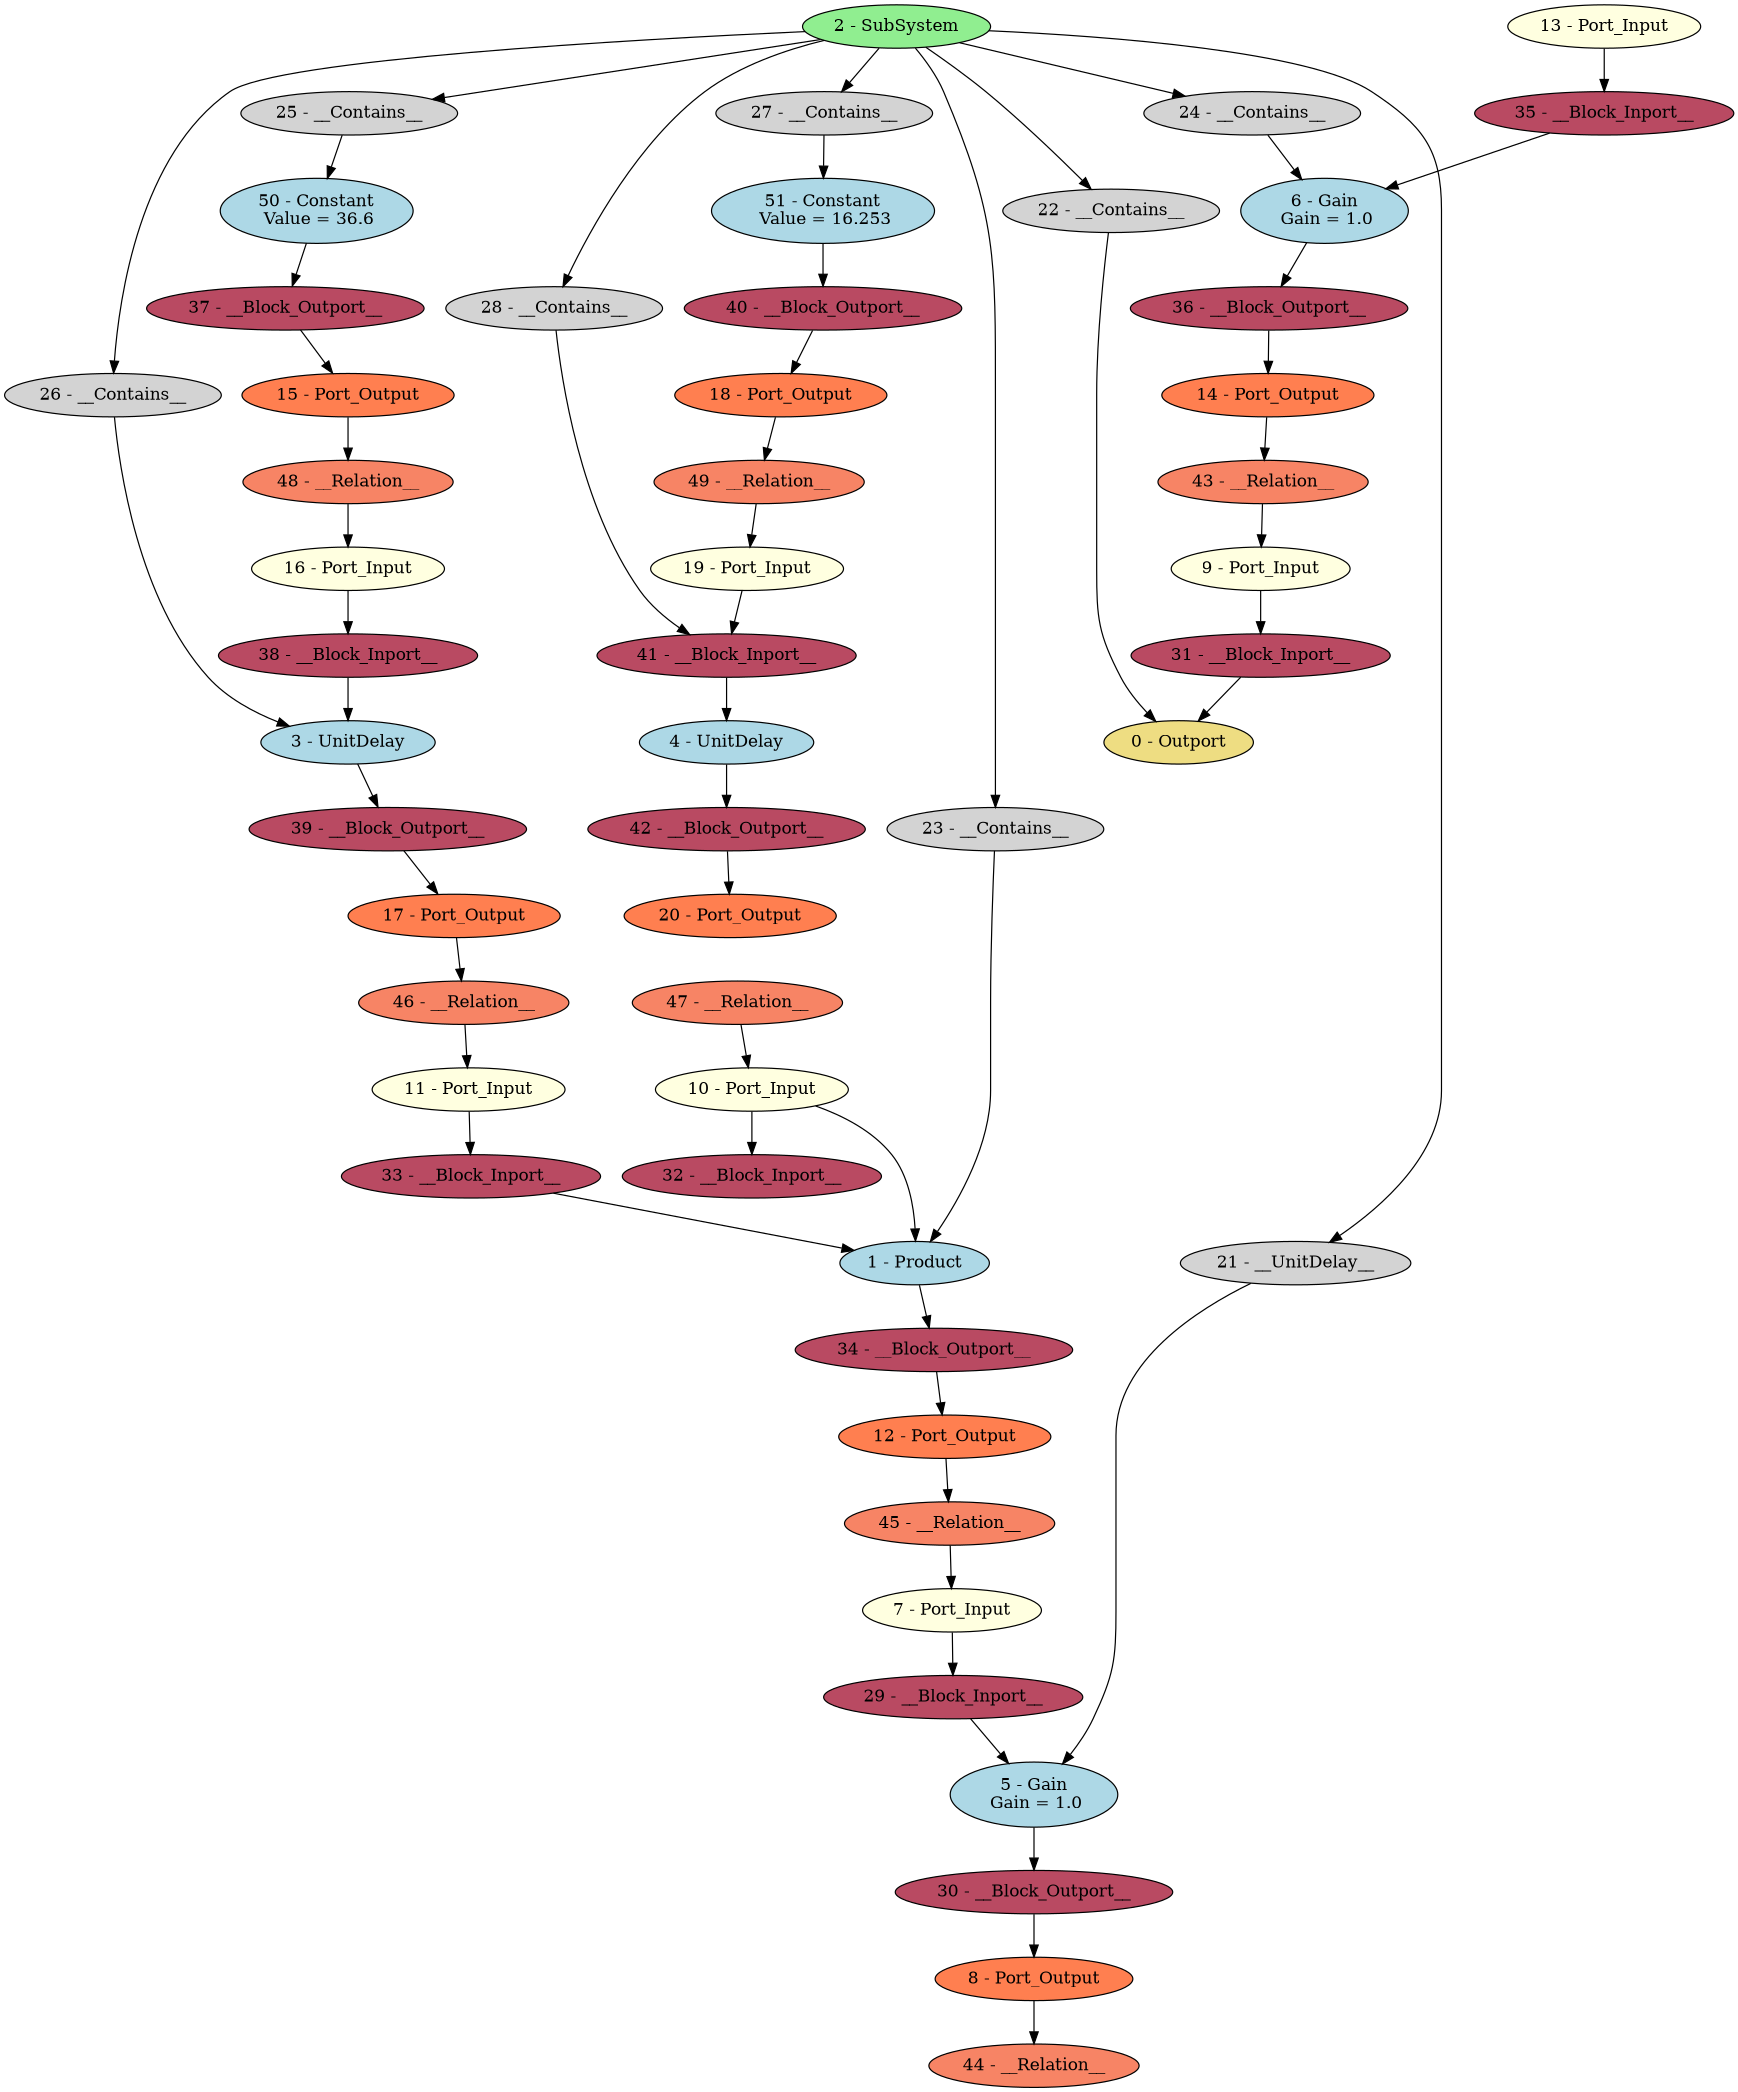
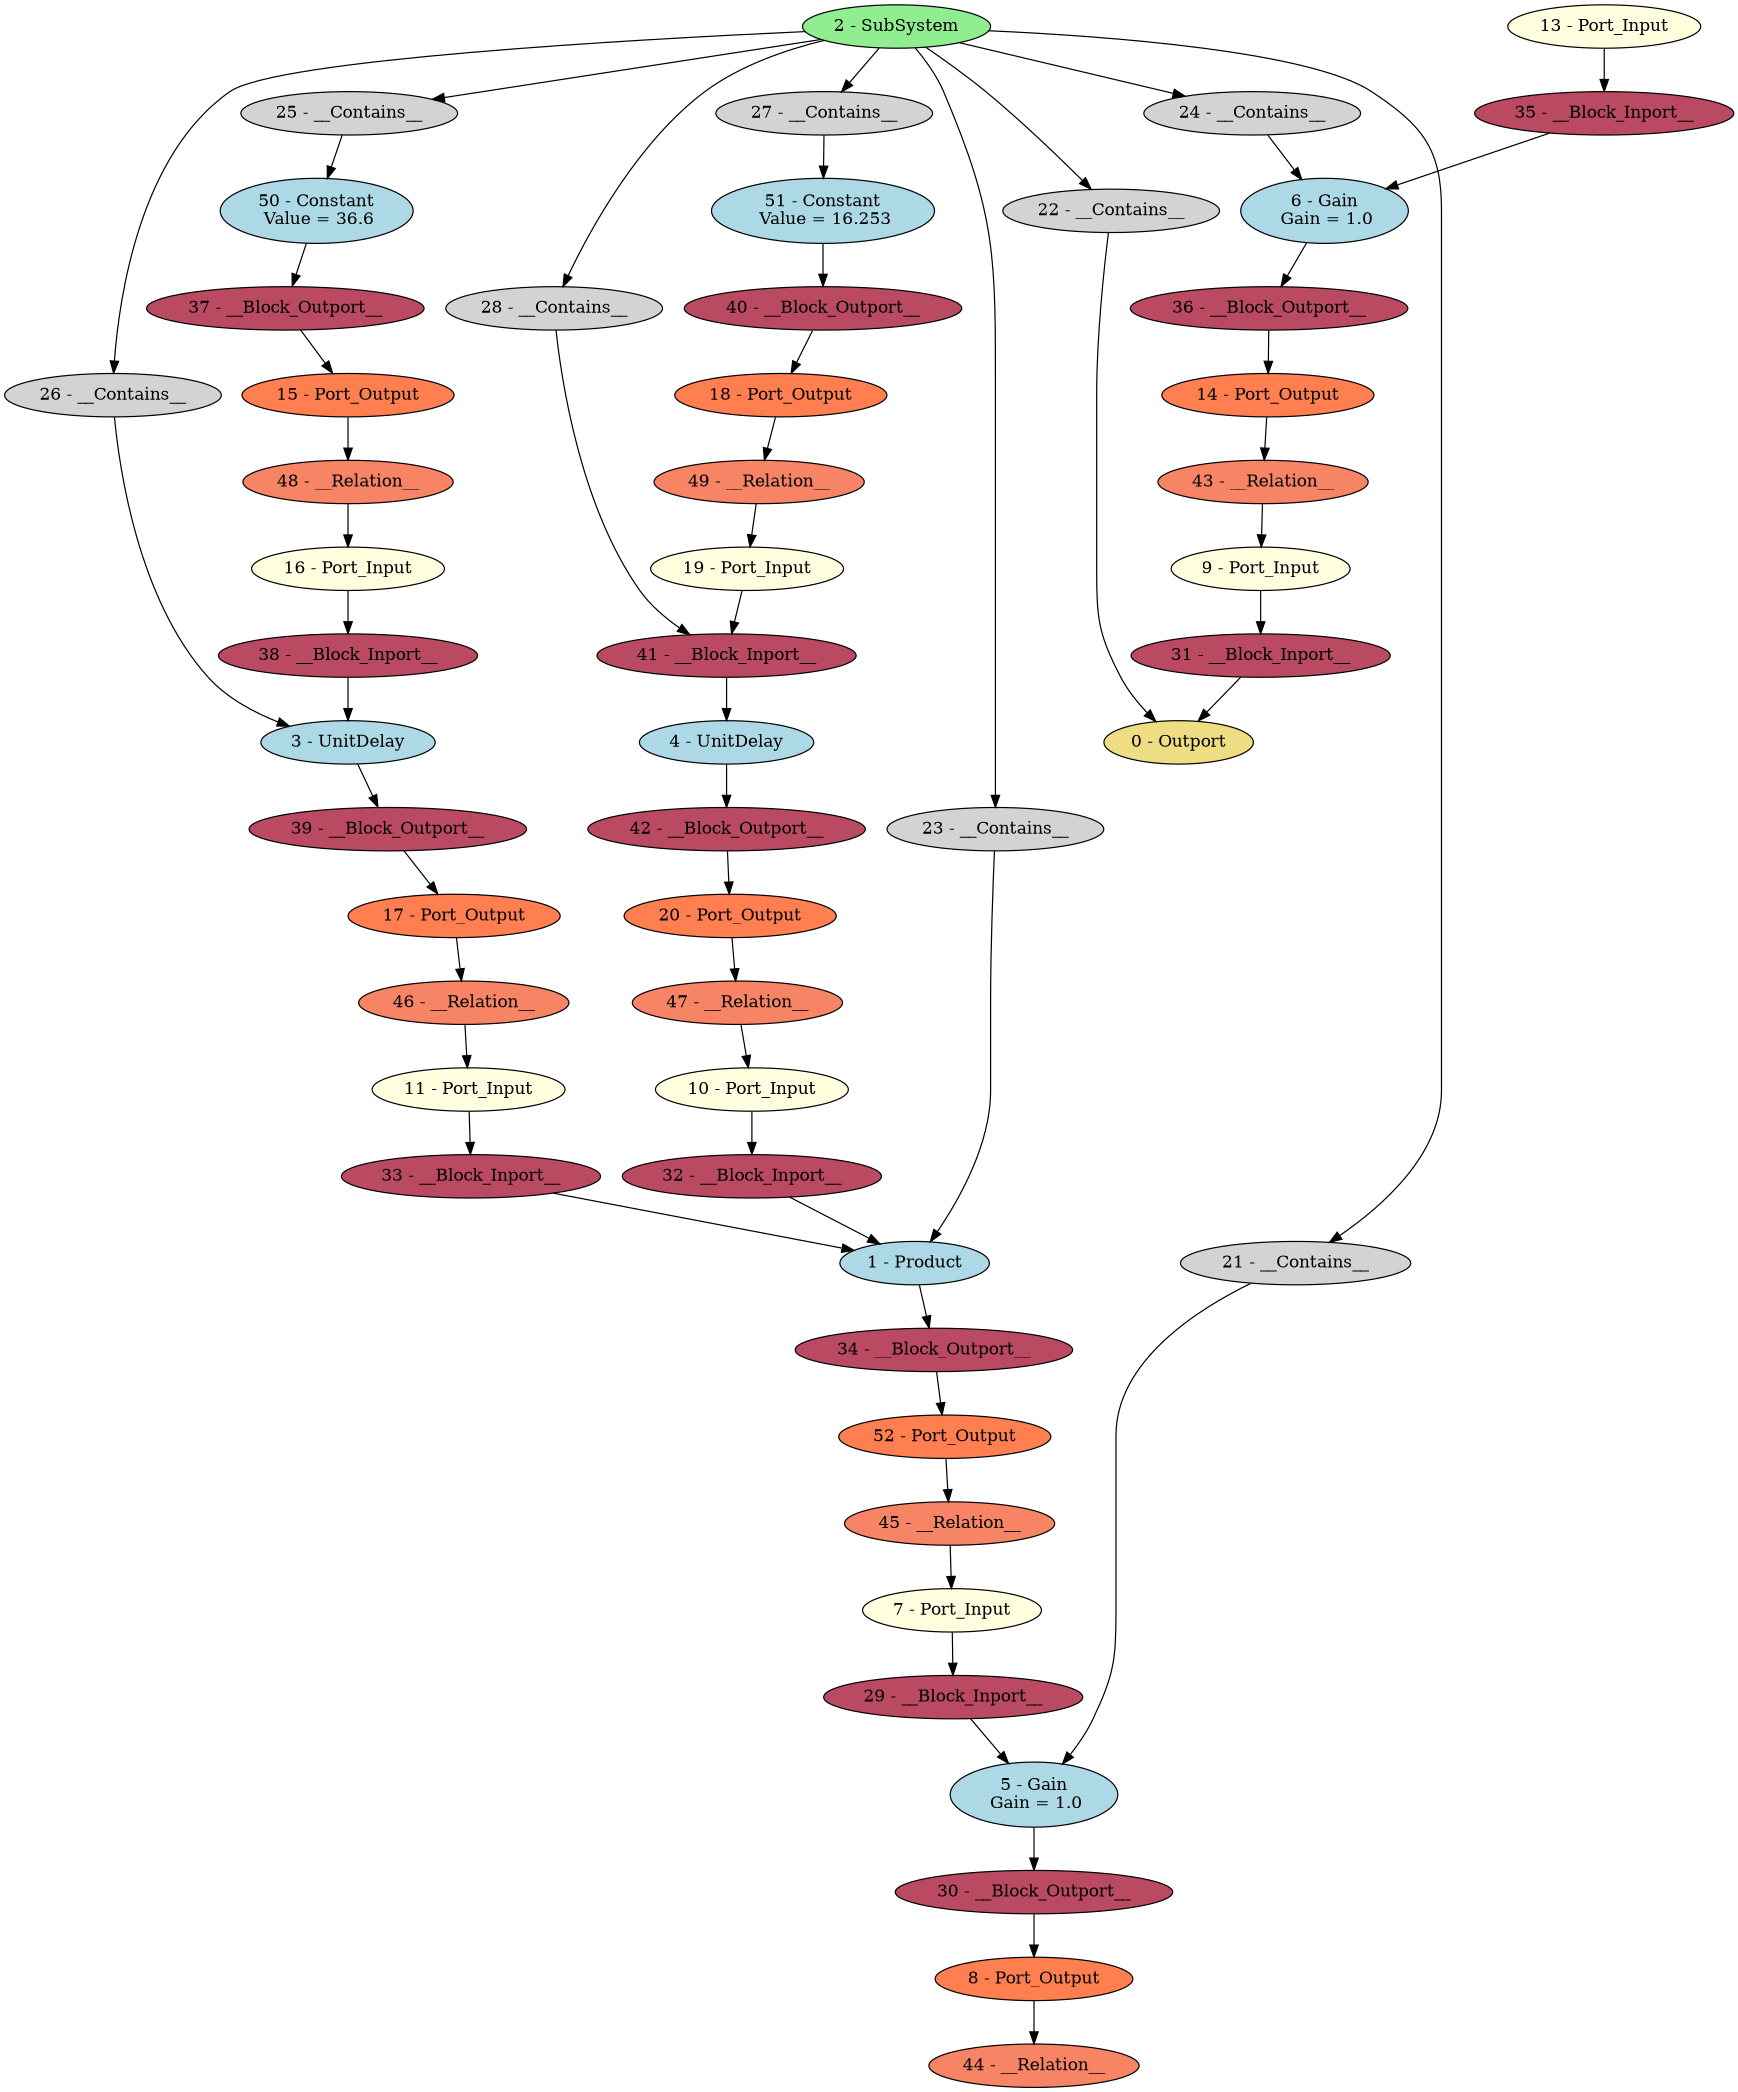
edge "20 - Port_Output" -> "47 - __Relation__": added
edge "10 - Port_Input" -> "1 - Product": now "32 - __Block_Inport__" -> "1 - Product"
node "21 - __UnitDelay__": label "21 - __UnitDelay__" -> "21 - __Contains__"
node "12 - Port_Output": label "12 - Port_Output" -> "52 - Port_Output"
